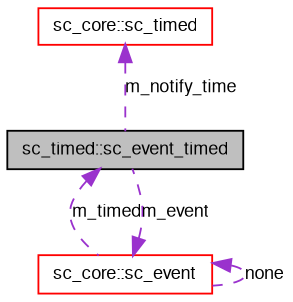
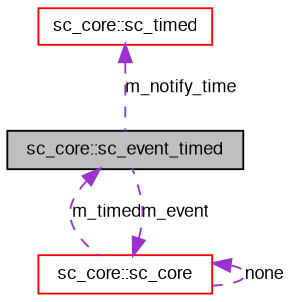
node "sc_timed::sc_event_timed": label "sc_timed::sc_event_timed" -> "sc_core::sc_event_timed"
node "sc_core::sc_event": label "sc_core::sc_event" -> "sc_core::sc_core"
